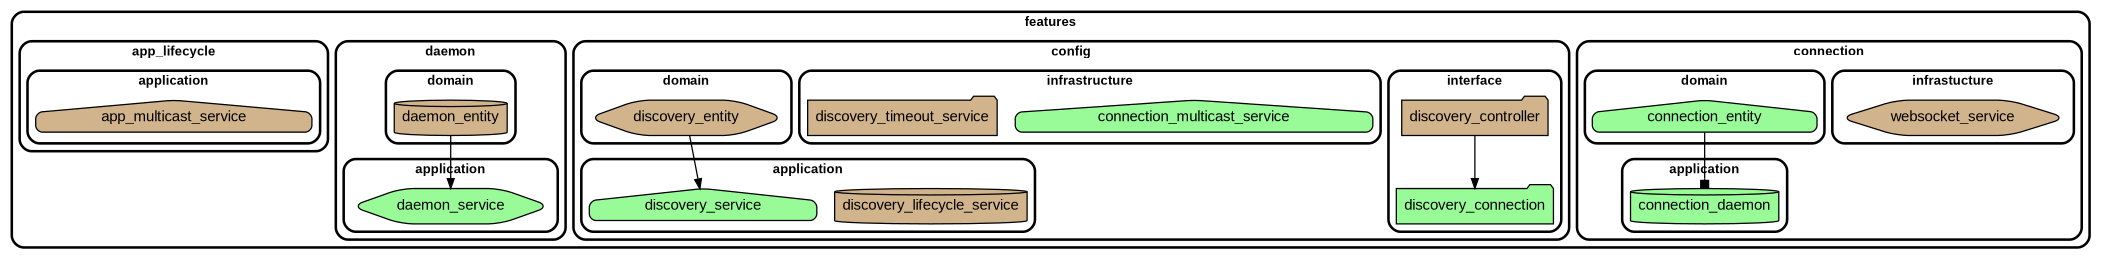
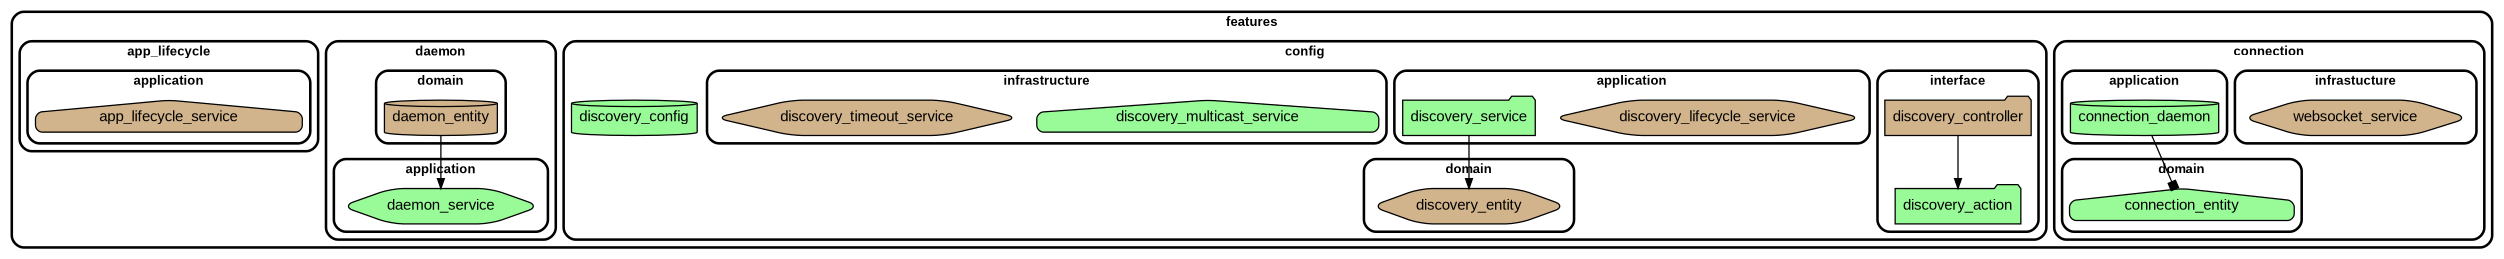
node "app_multicast_service": label "app_multicast_service" -> "app_lifecycle_service"
node "discovery_config": added
node "discovery_timeout_service": shape folder -> hexagon
node "connection_multicast_service": label "connection_multicast_service" -> "discovery_multicast_service"
edge "discovery_entity" -> "discovery_service": reversed
edge "connection_entity" -> "connection_daemon": reversed
node "discovery_service": shape house -> folder
node "discovery_lifecycle_service": shape cylinder -> hexagon
node "discovery_connection": label "discovery_connection" -> "discovery_action"
